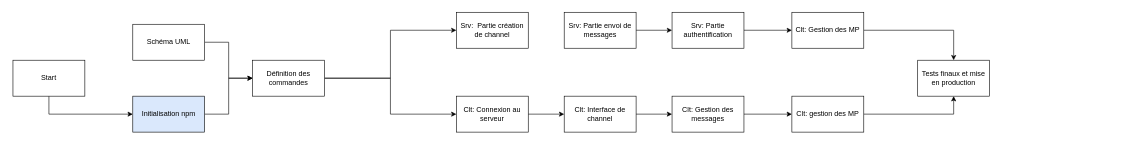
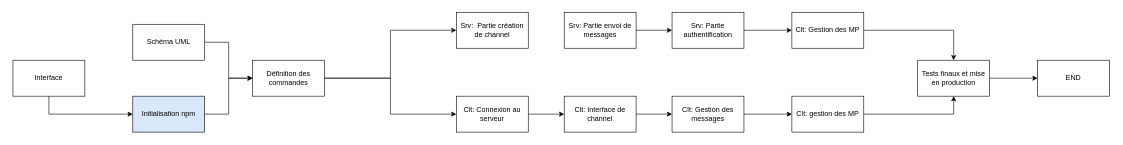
node "Start": label "Start" -> "Interface"
edge "Tests finaux et mise en production" -> "END": added
node "END": added
